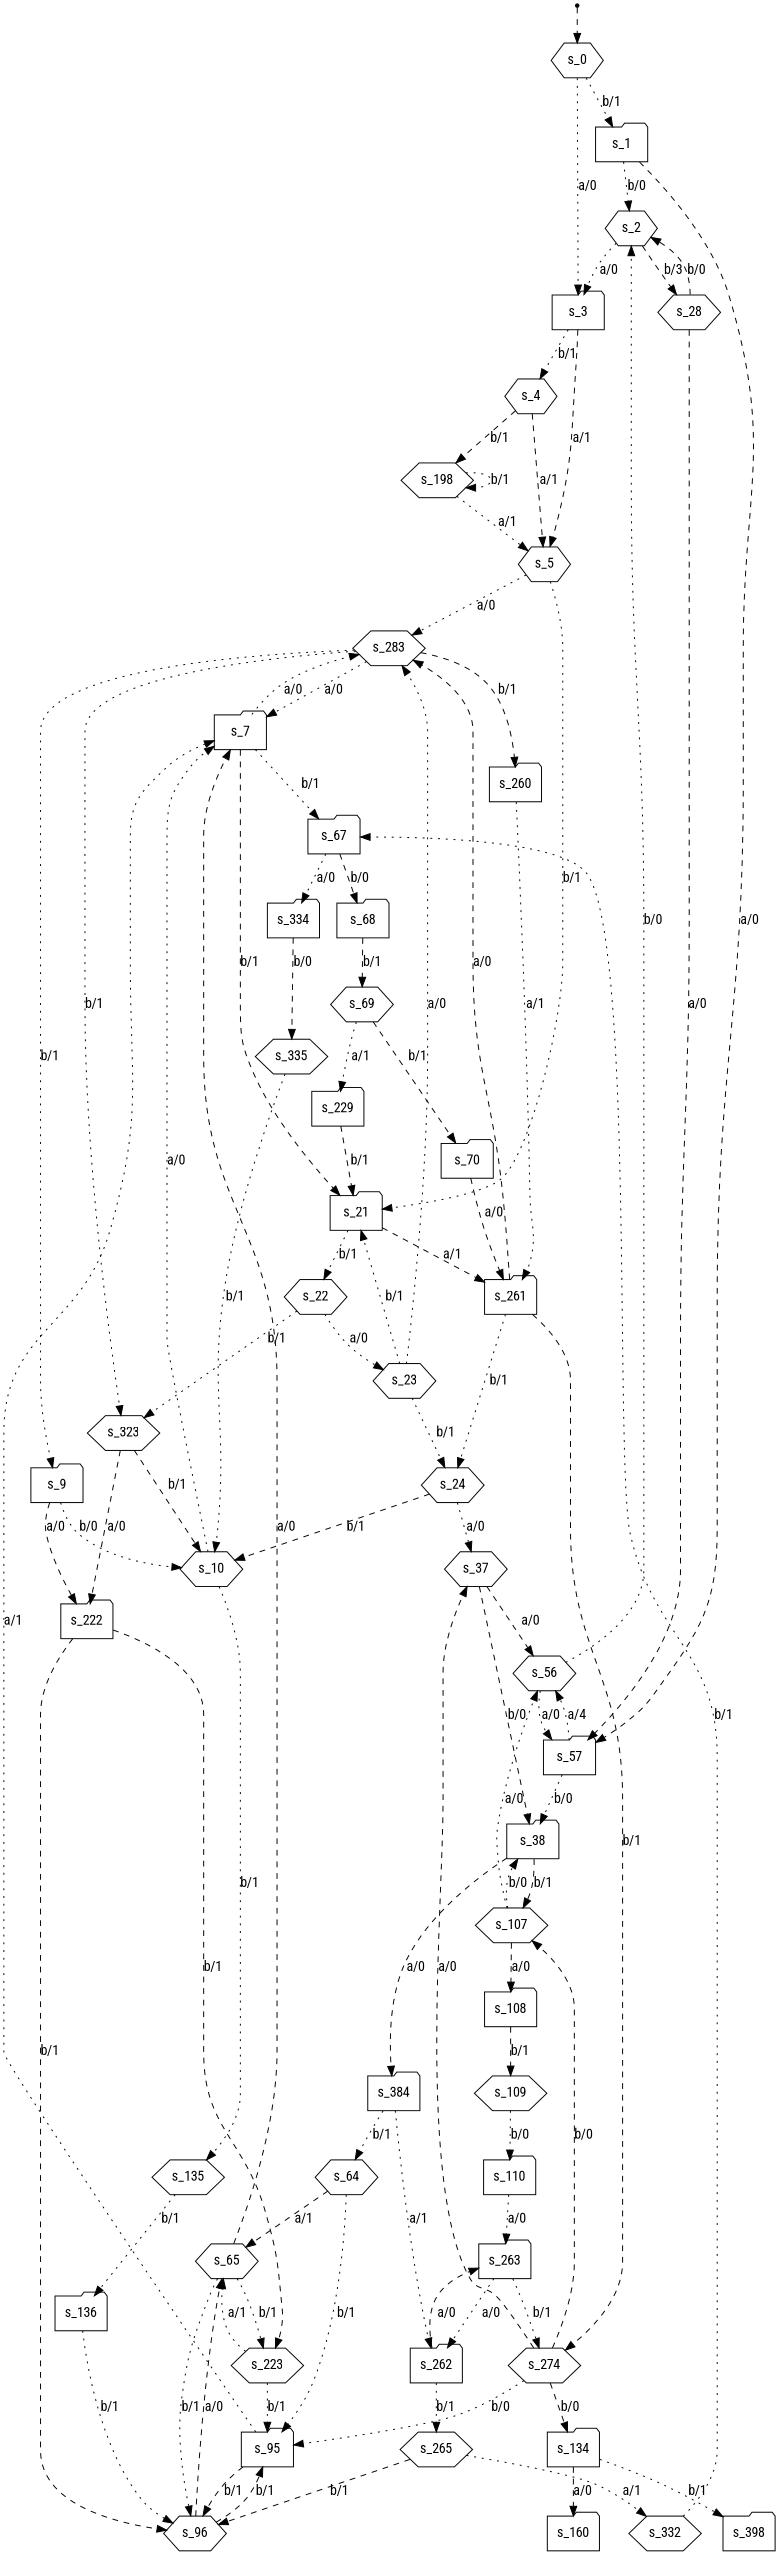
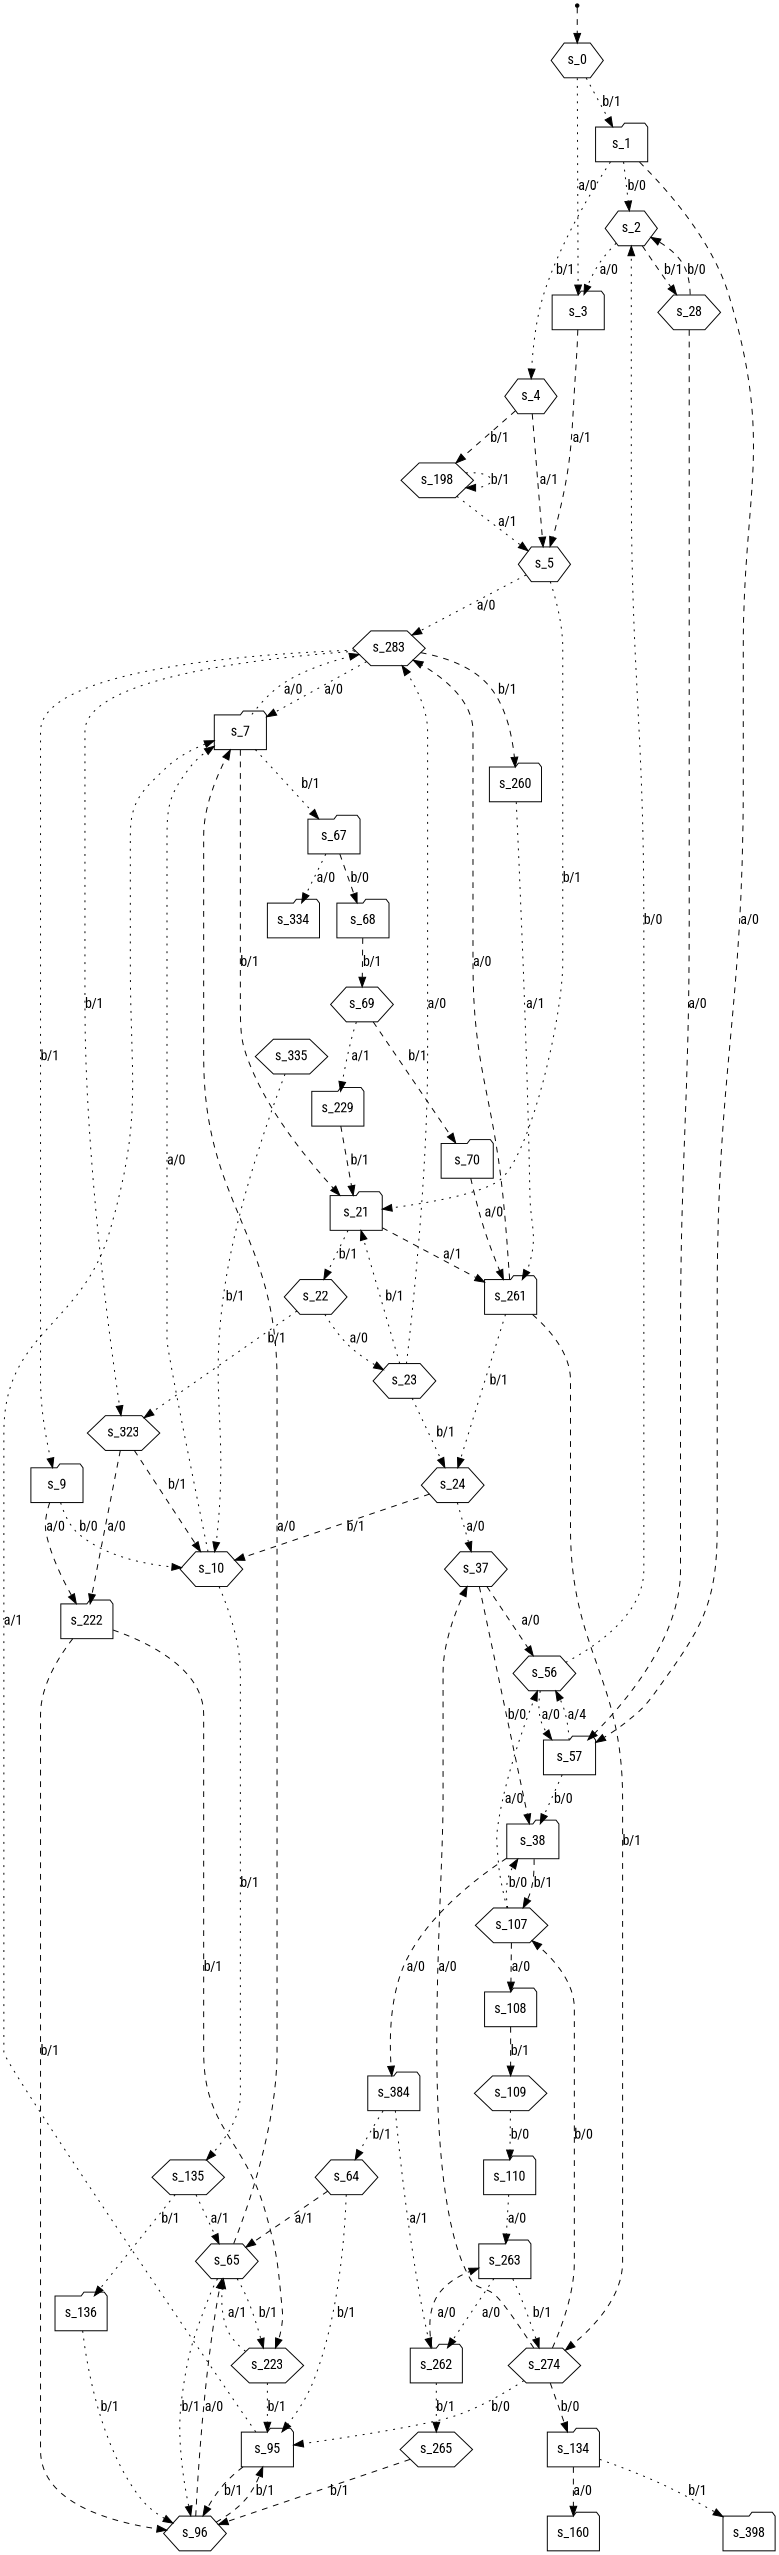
edge "s_2" -> "s_28": label "b/3" -> "b/1"
edge "s_3" -> "s_4": now "s_1" -> "s_4"
edge "s_334" -> "s_335": removed, label "b/0"
edge "s_135" -> "s_65": added, label "a/1"
node "s_332": removed
